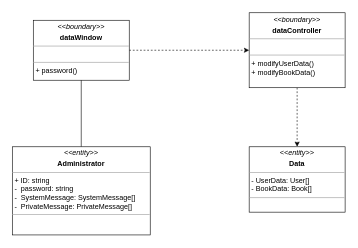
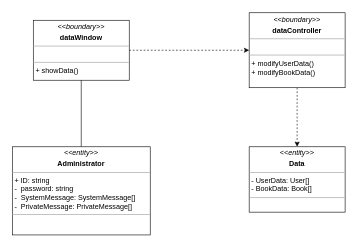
node "<<boundary>> dataWindow + password()": label "<<boundary>> dataWindow + password()" -> "<<boundary>> dataWindow + showData()"
